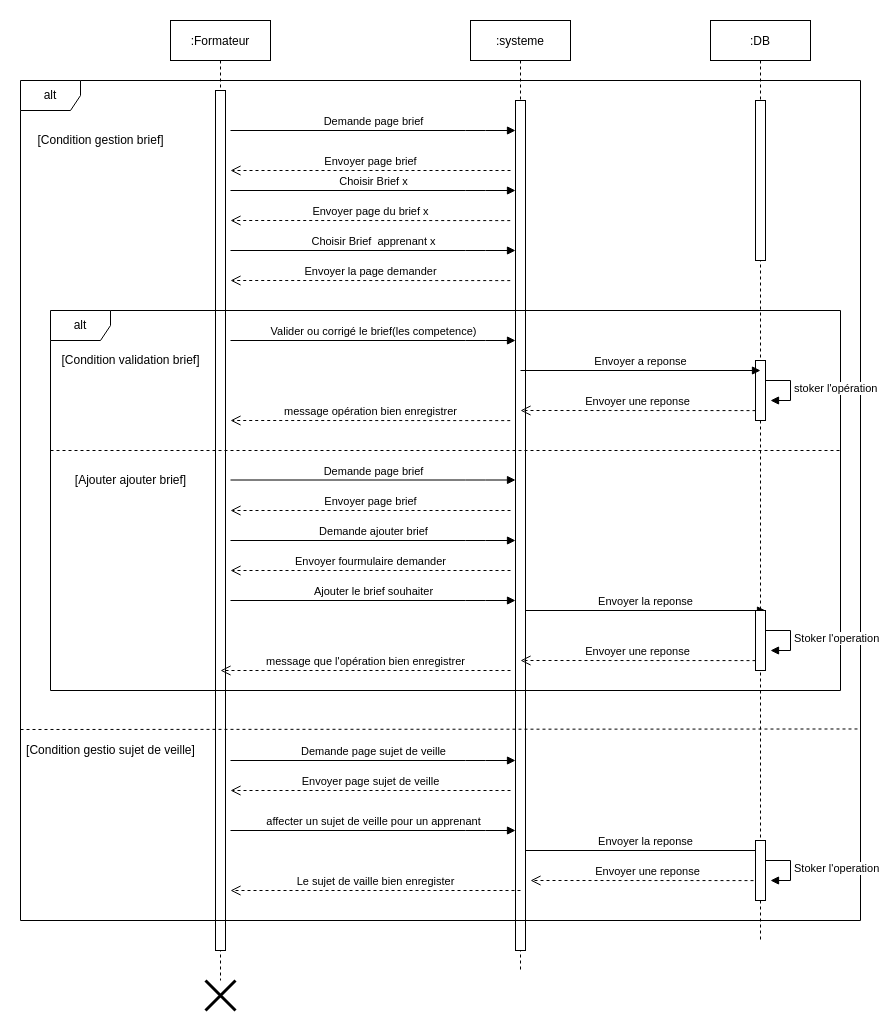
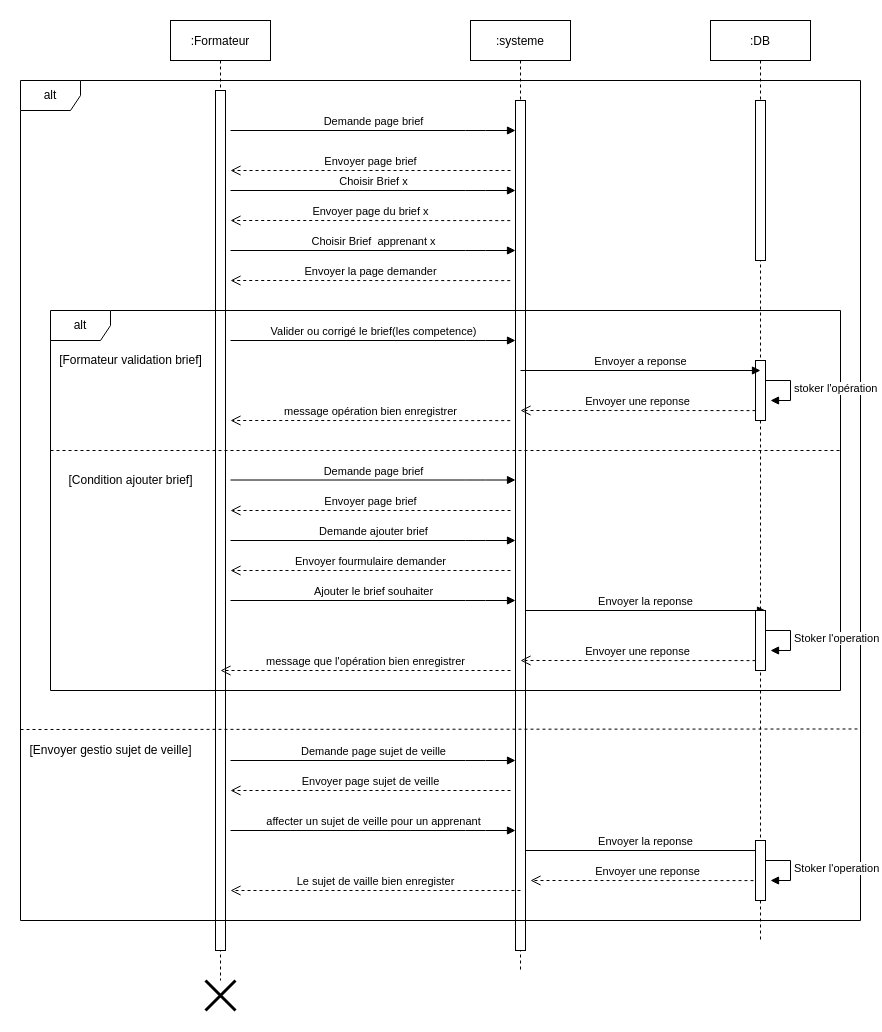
node "[Condition gestion brief]": removed
node "[Condition validation brief]": label "[Condition validation brief]" -> "[Formateur validation brief]"
node "[Ajouter ajouter brief]": label "[Ajouter ajouter brief]" -> "[Condition ajouter brief]"
node "[Condition gestio sujet de veille]": label "[Condition gestio sujet de veille]" -> "[Envoyer gestio sujet de veille]"
